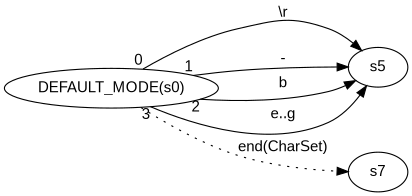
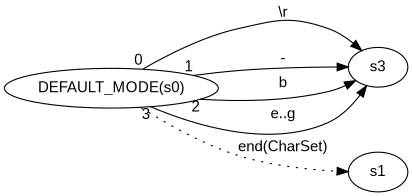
node "s5": label "s5" -> "s3"
node "s7": label "s7" -> "s1"
